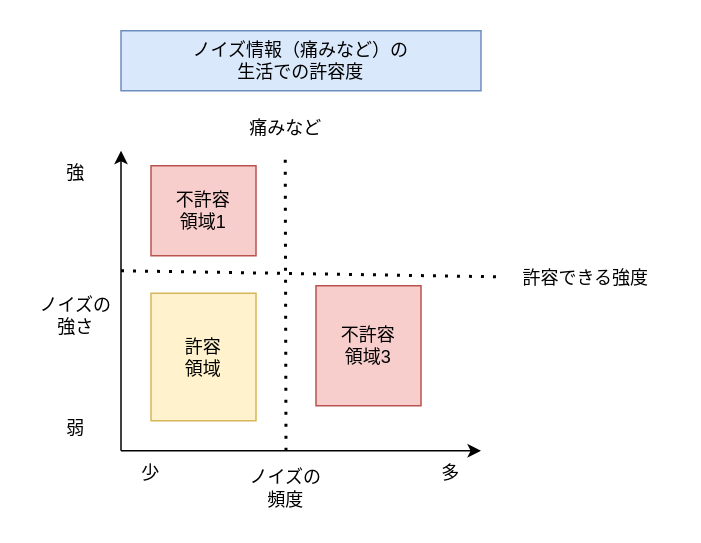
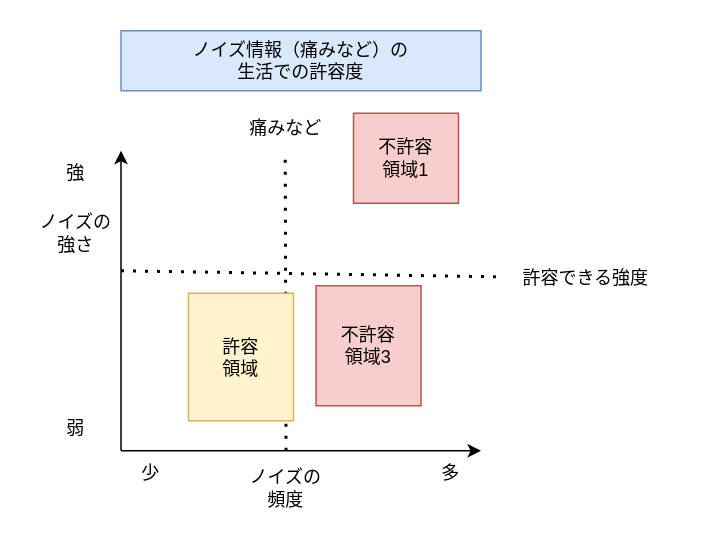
node "不許容 領域1": moved (203, 211) -> (406, 158)
node "ノイズの強さ": moved (76, 316) -> (76, 233)
node "許容 領域": moved (203, 357) -> (241, 357)
